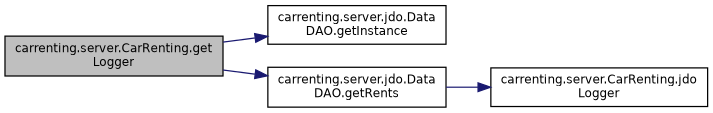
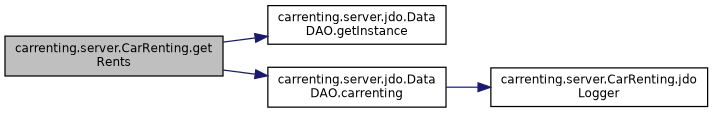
node "carrenting.server.CarRenting.get Logger": label "carrenting.server.CarRenting.get Logger" -> "carrenting.server.CarRenting.get Rents"
node "carrenting.server.jdo.Data DAO.getRents": label "carrenting.server.jdo.Data DAO.getRents" -> "carrenting.server.jdo.Data DAO.carrenting"
